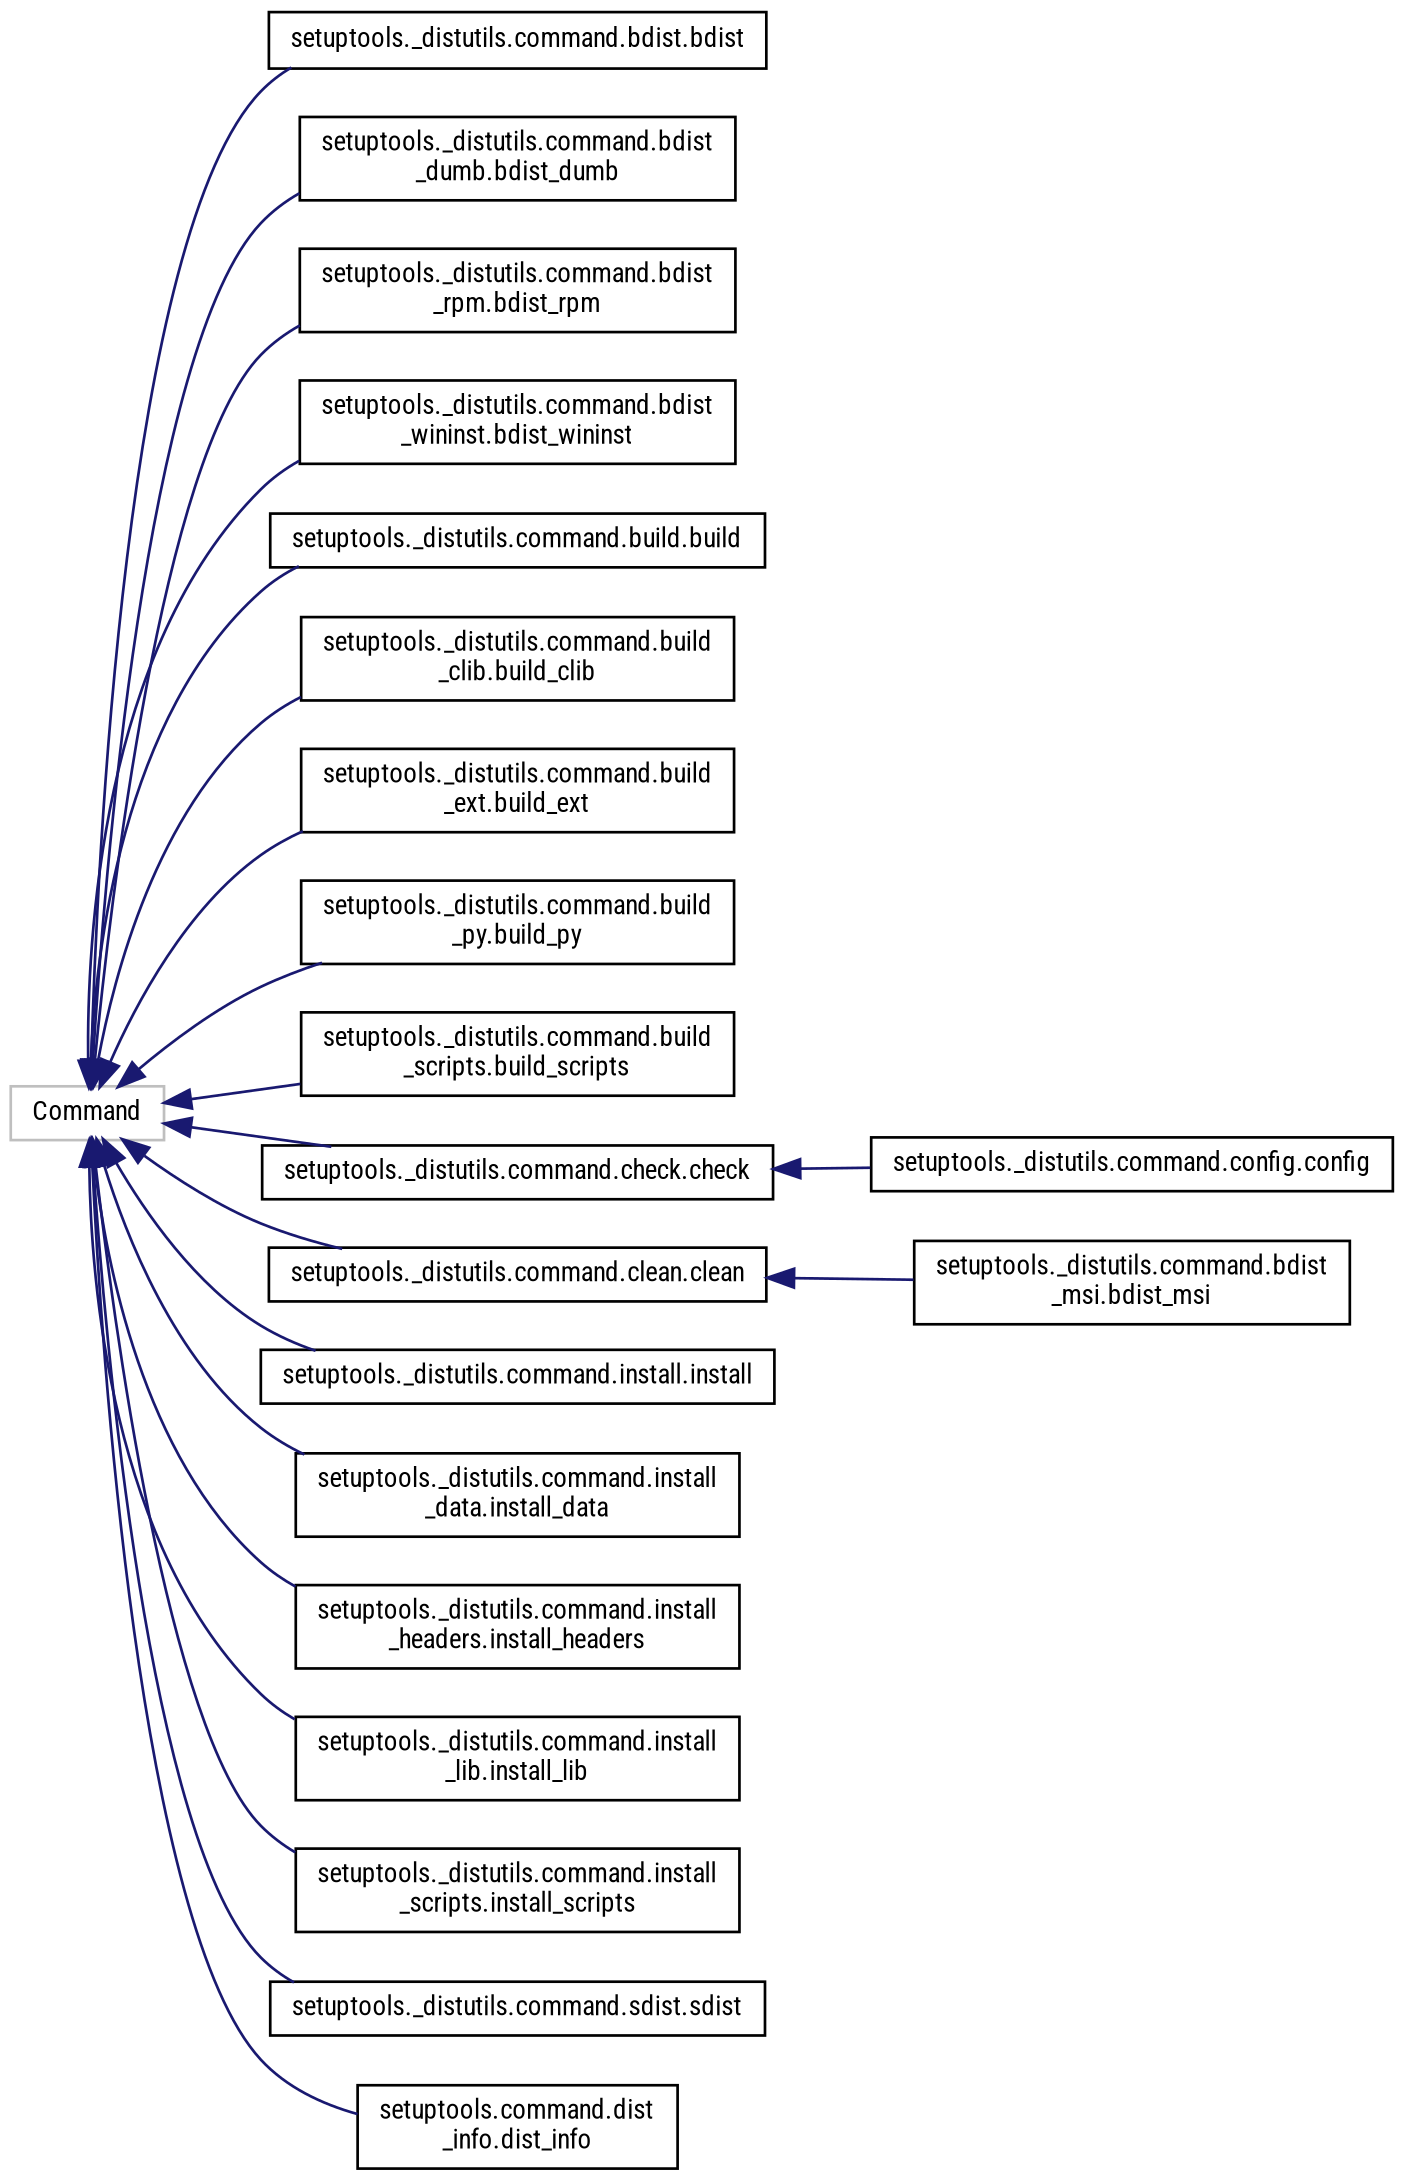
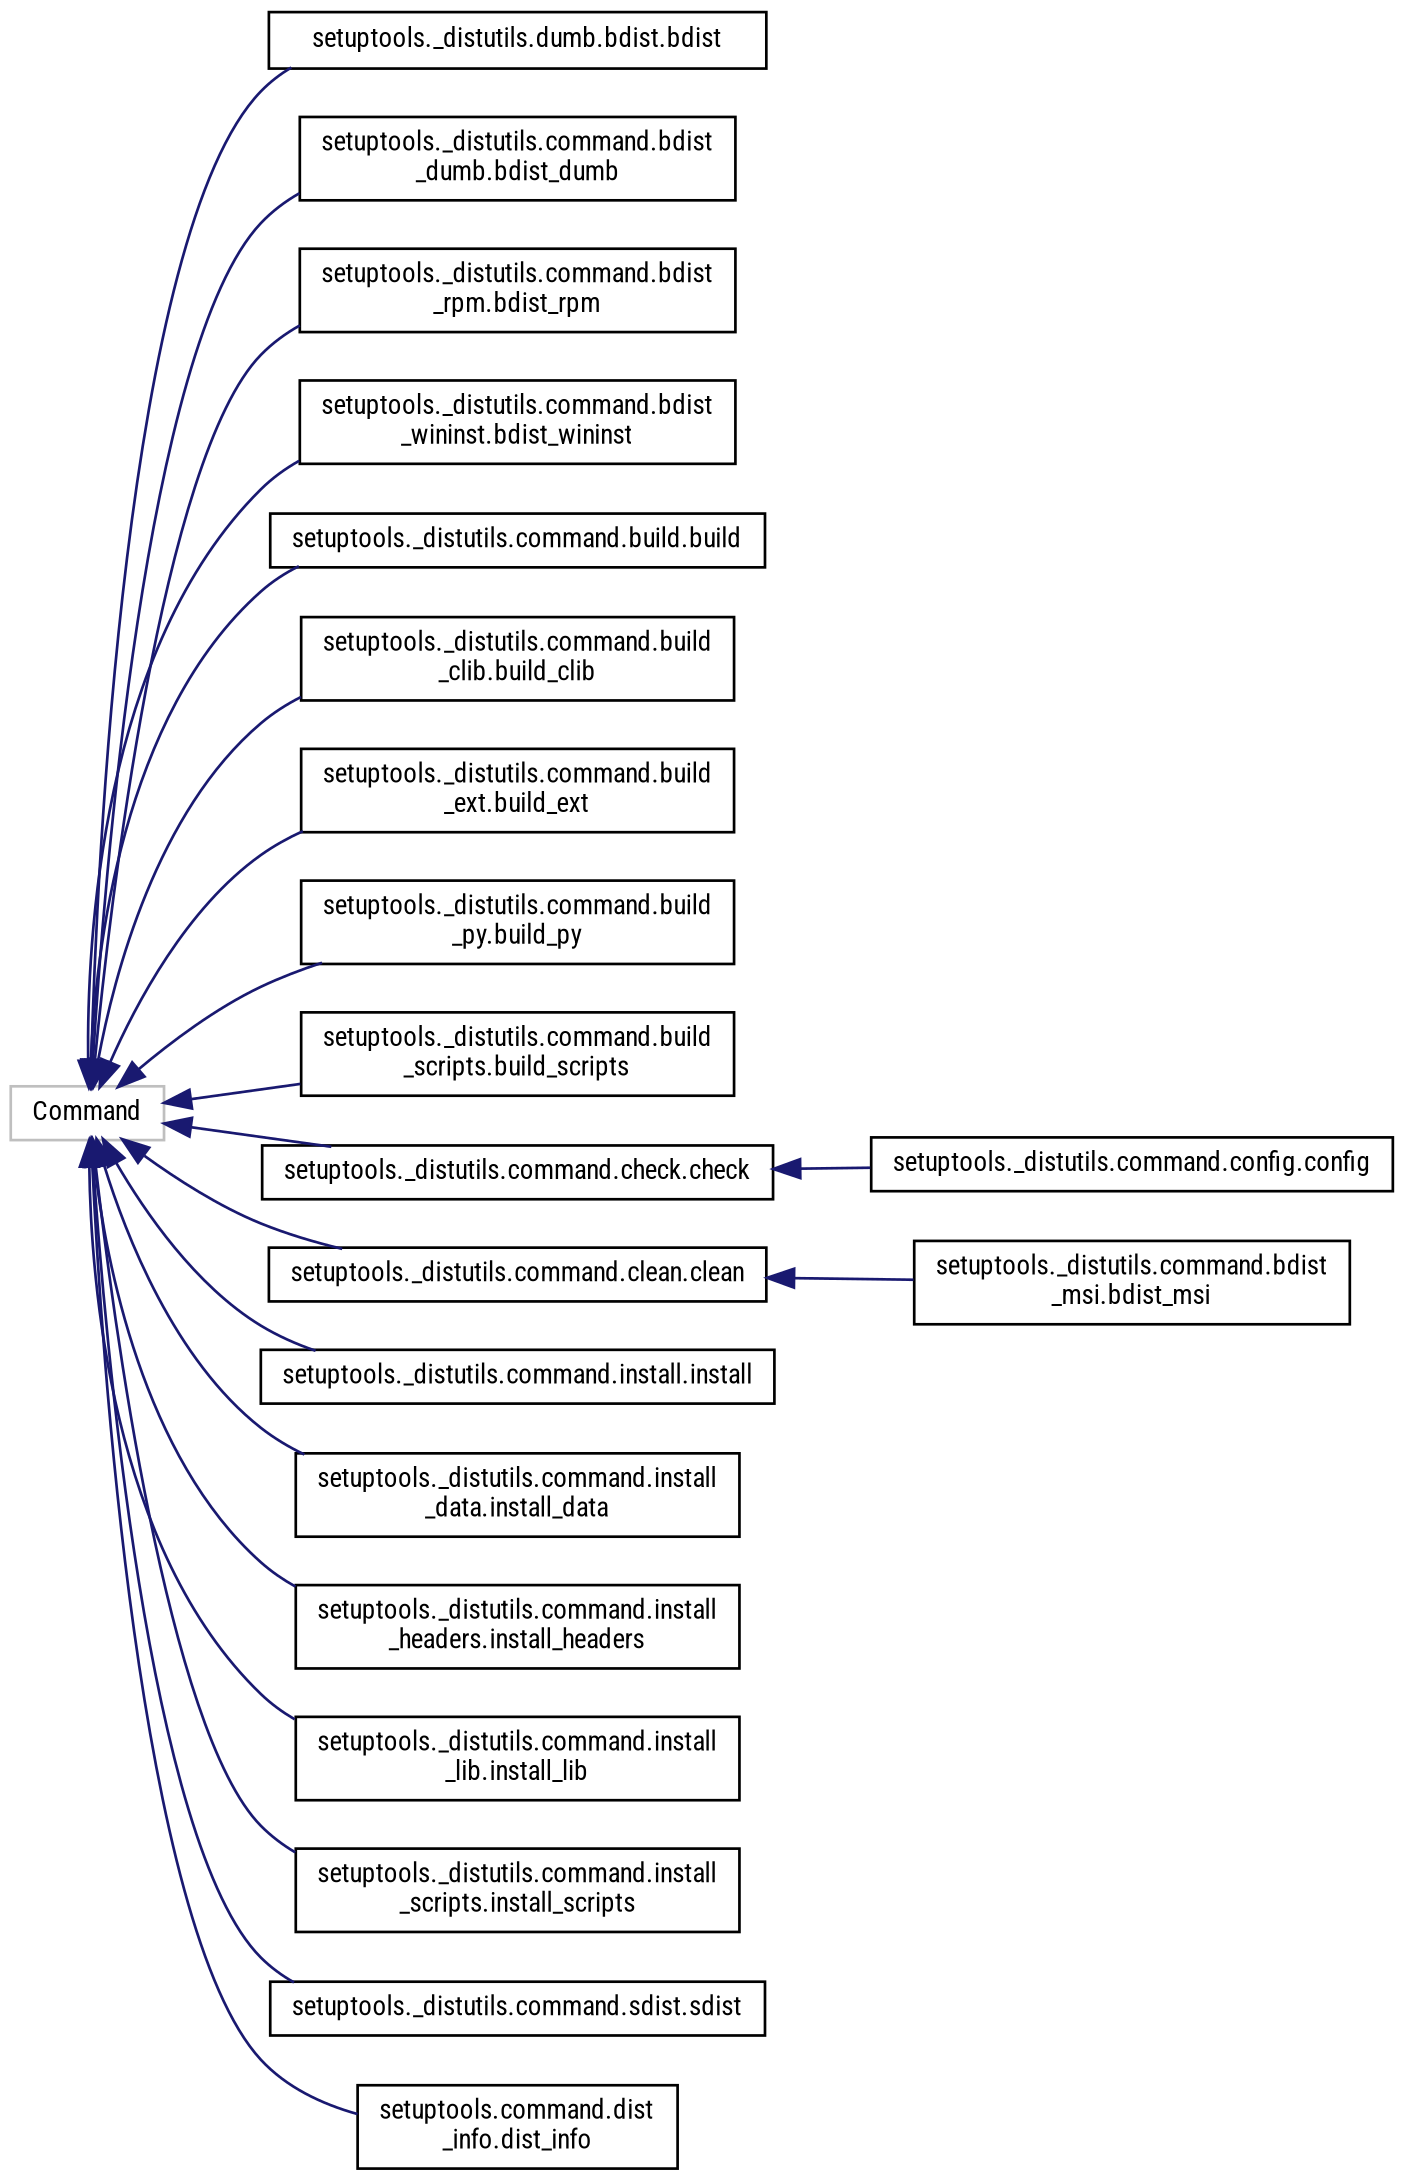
node "setuptools._distutils.command.bdist.bdist": label "setuptools._distutils.command.bdist.bdist" -> "setuptools._distutils.dumb.bdist.bdist"
